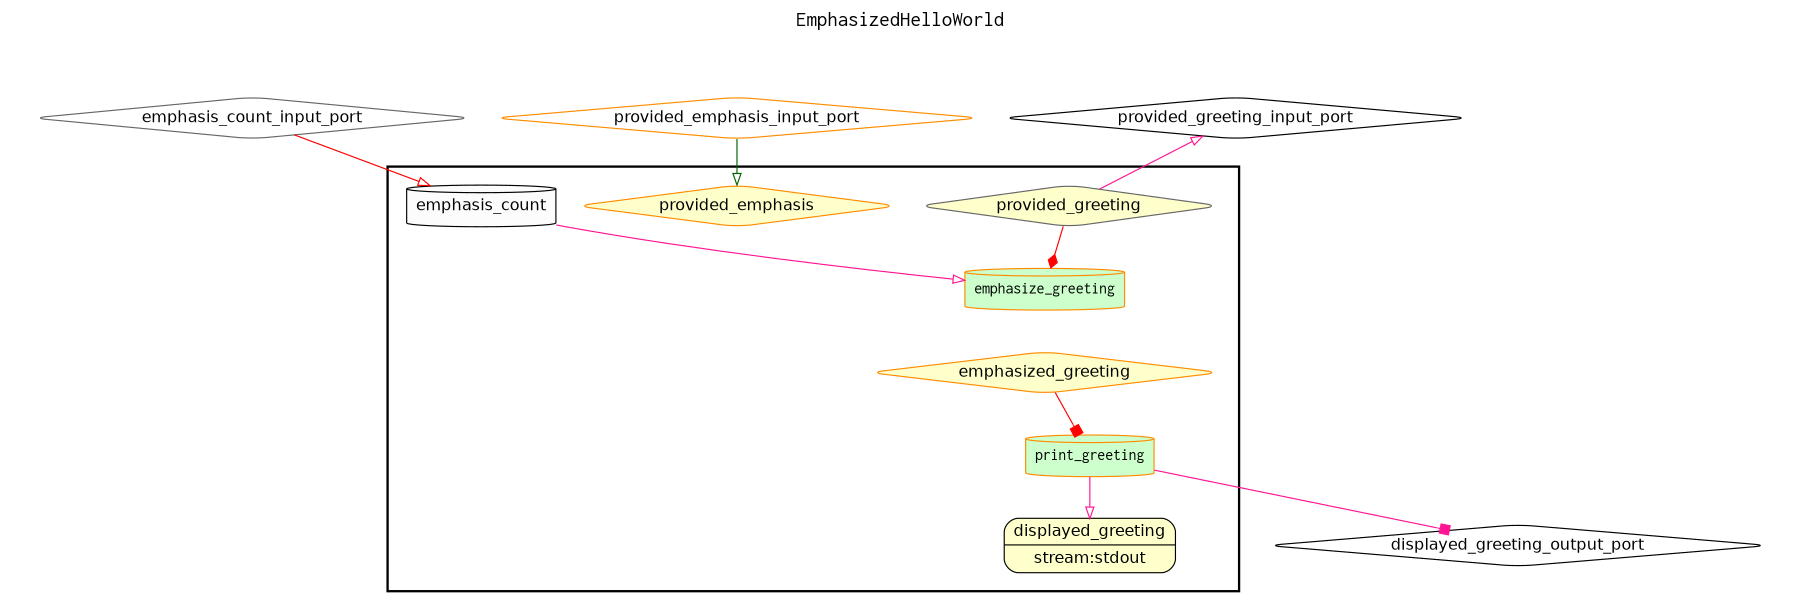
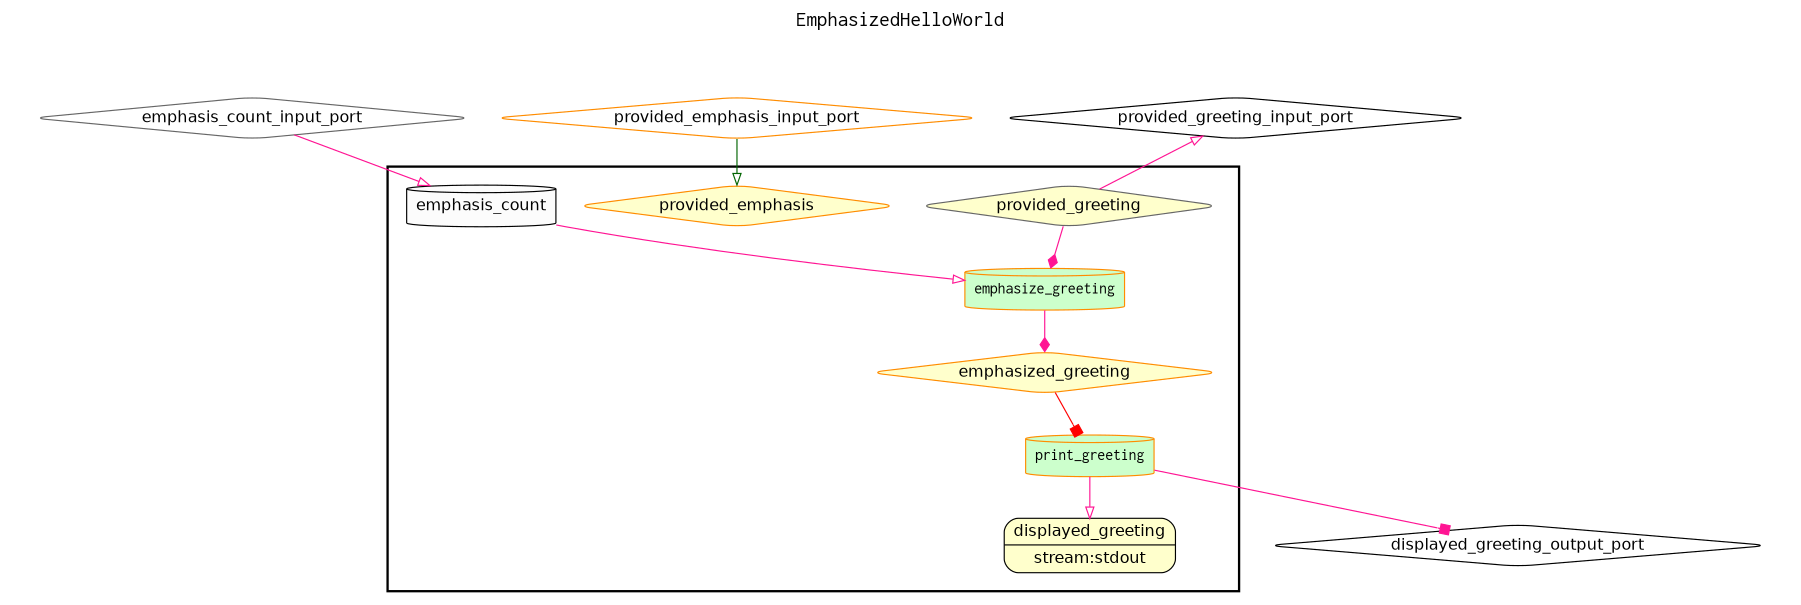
edge "emphasis_count_input_port" -> "emphasis_count": color red -> deeppink
edge "provided_greeting" -> "emphasize_greeting": color red -> deeppink
edge "emphasize_greeting" -> "emphasized_greeting": added
